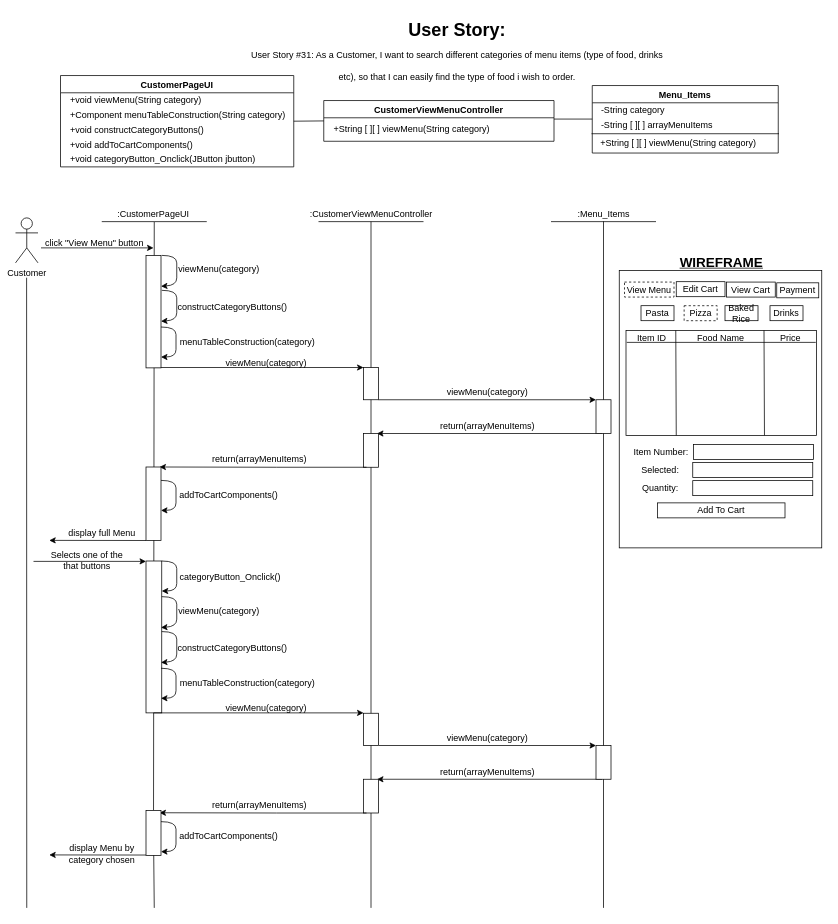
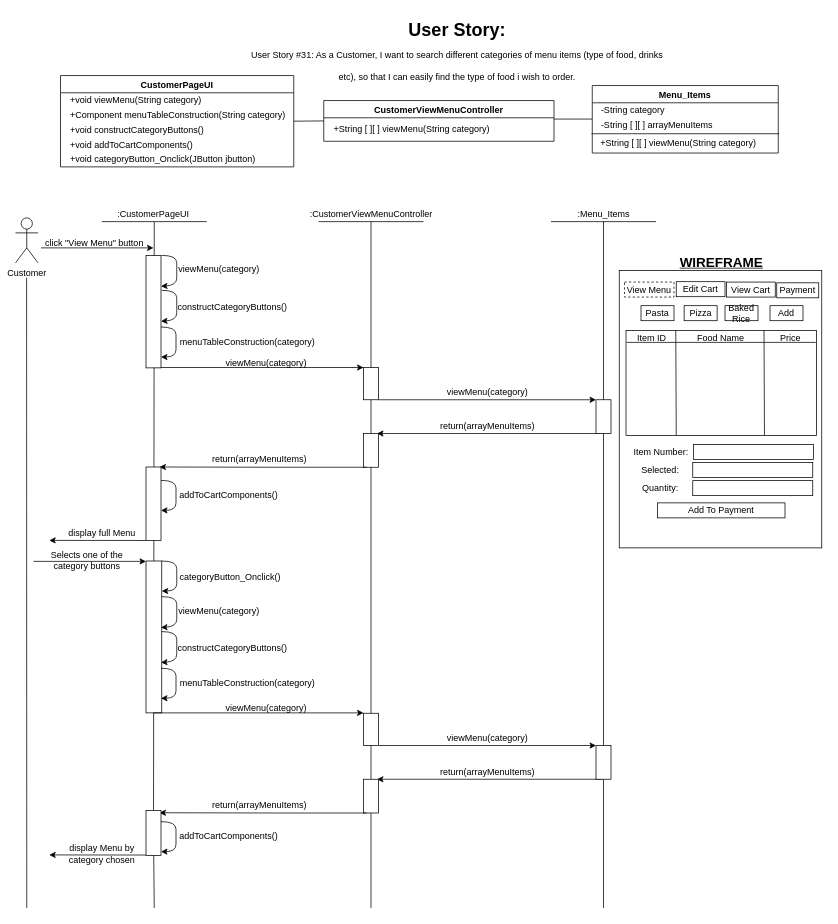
node "Pizza": style dashed -> solid
node "Drinks": label "Drinks" -> "Add"
node "Add To Cart": label "Add To Cart" -> "Add To Payment"
node "Selects one of the that buttons": label "Selects one of the that buttons" -> "Selects one of the category buttons"
